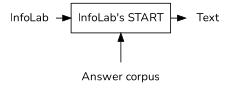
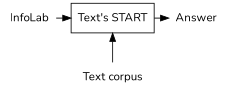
node "InfoLab's START": label "InfoLab's START" -> "Text's START"
node "Text": label "Text" -> "Answer"
node "Answer corpus": label "Answer corpus" -> "Text corpus"
